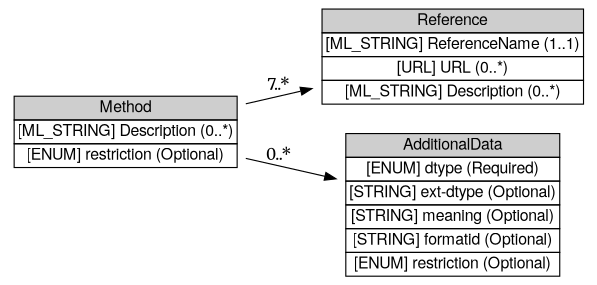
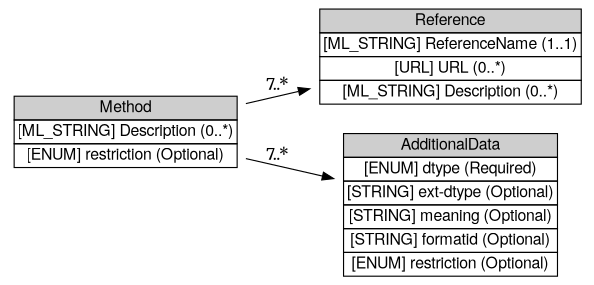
edge "Method" -> "AdditionalData": label "0..*" -> "7..*"
